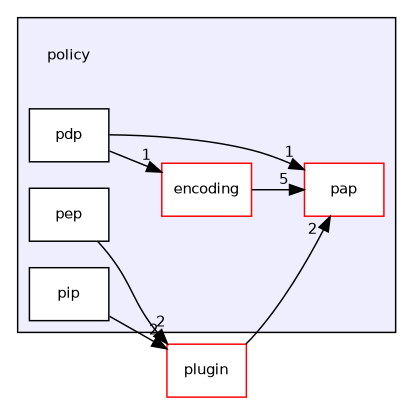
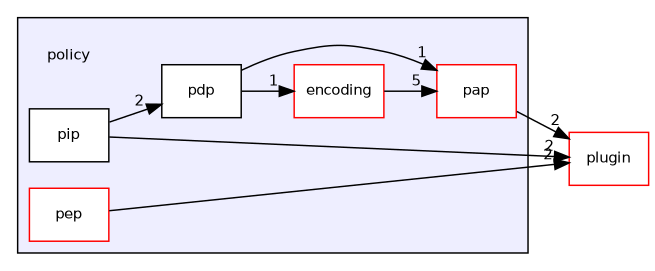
edge "pip" -> "pdp": added
node "pep": color black -> red
edge "plugin" -> "pap": reversed
